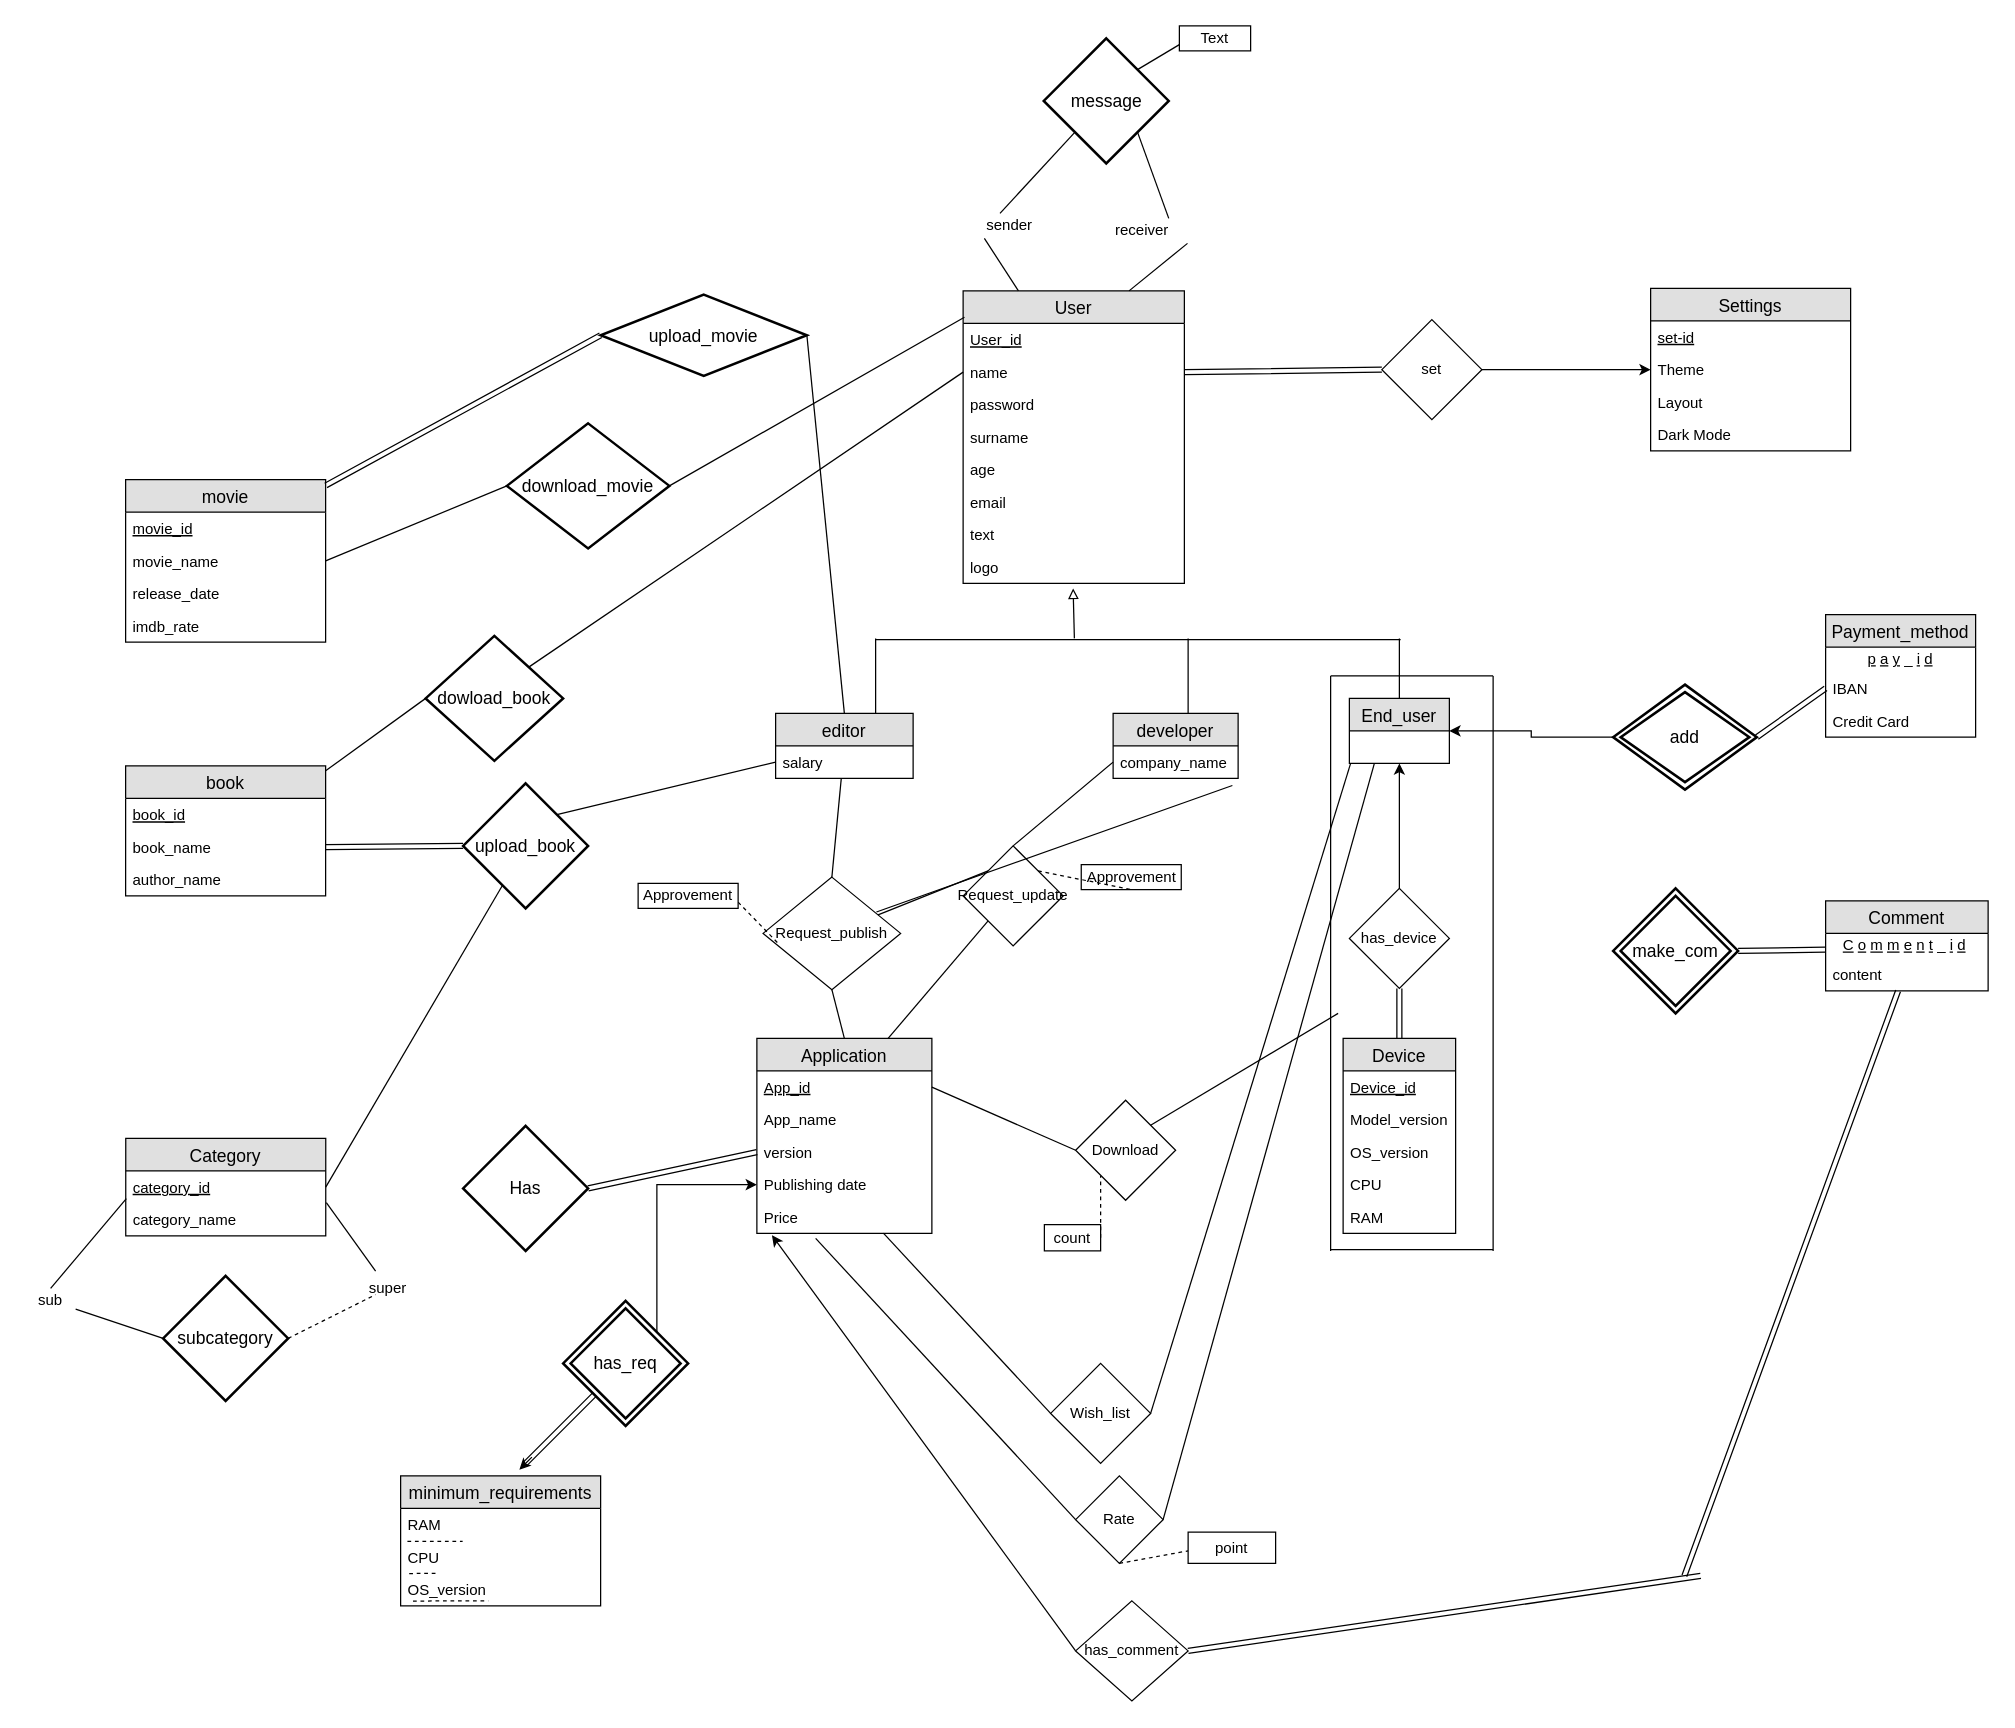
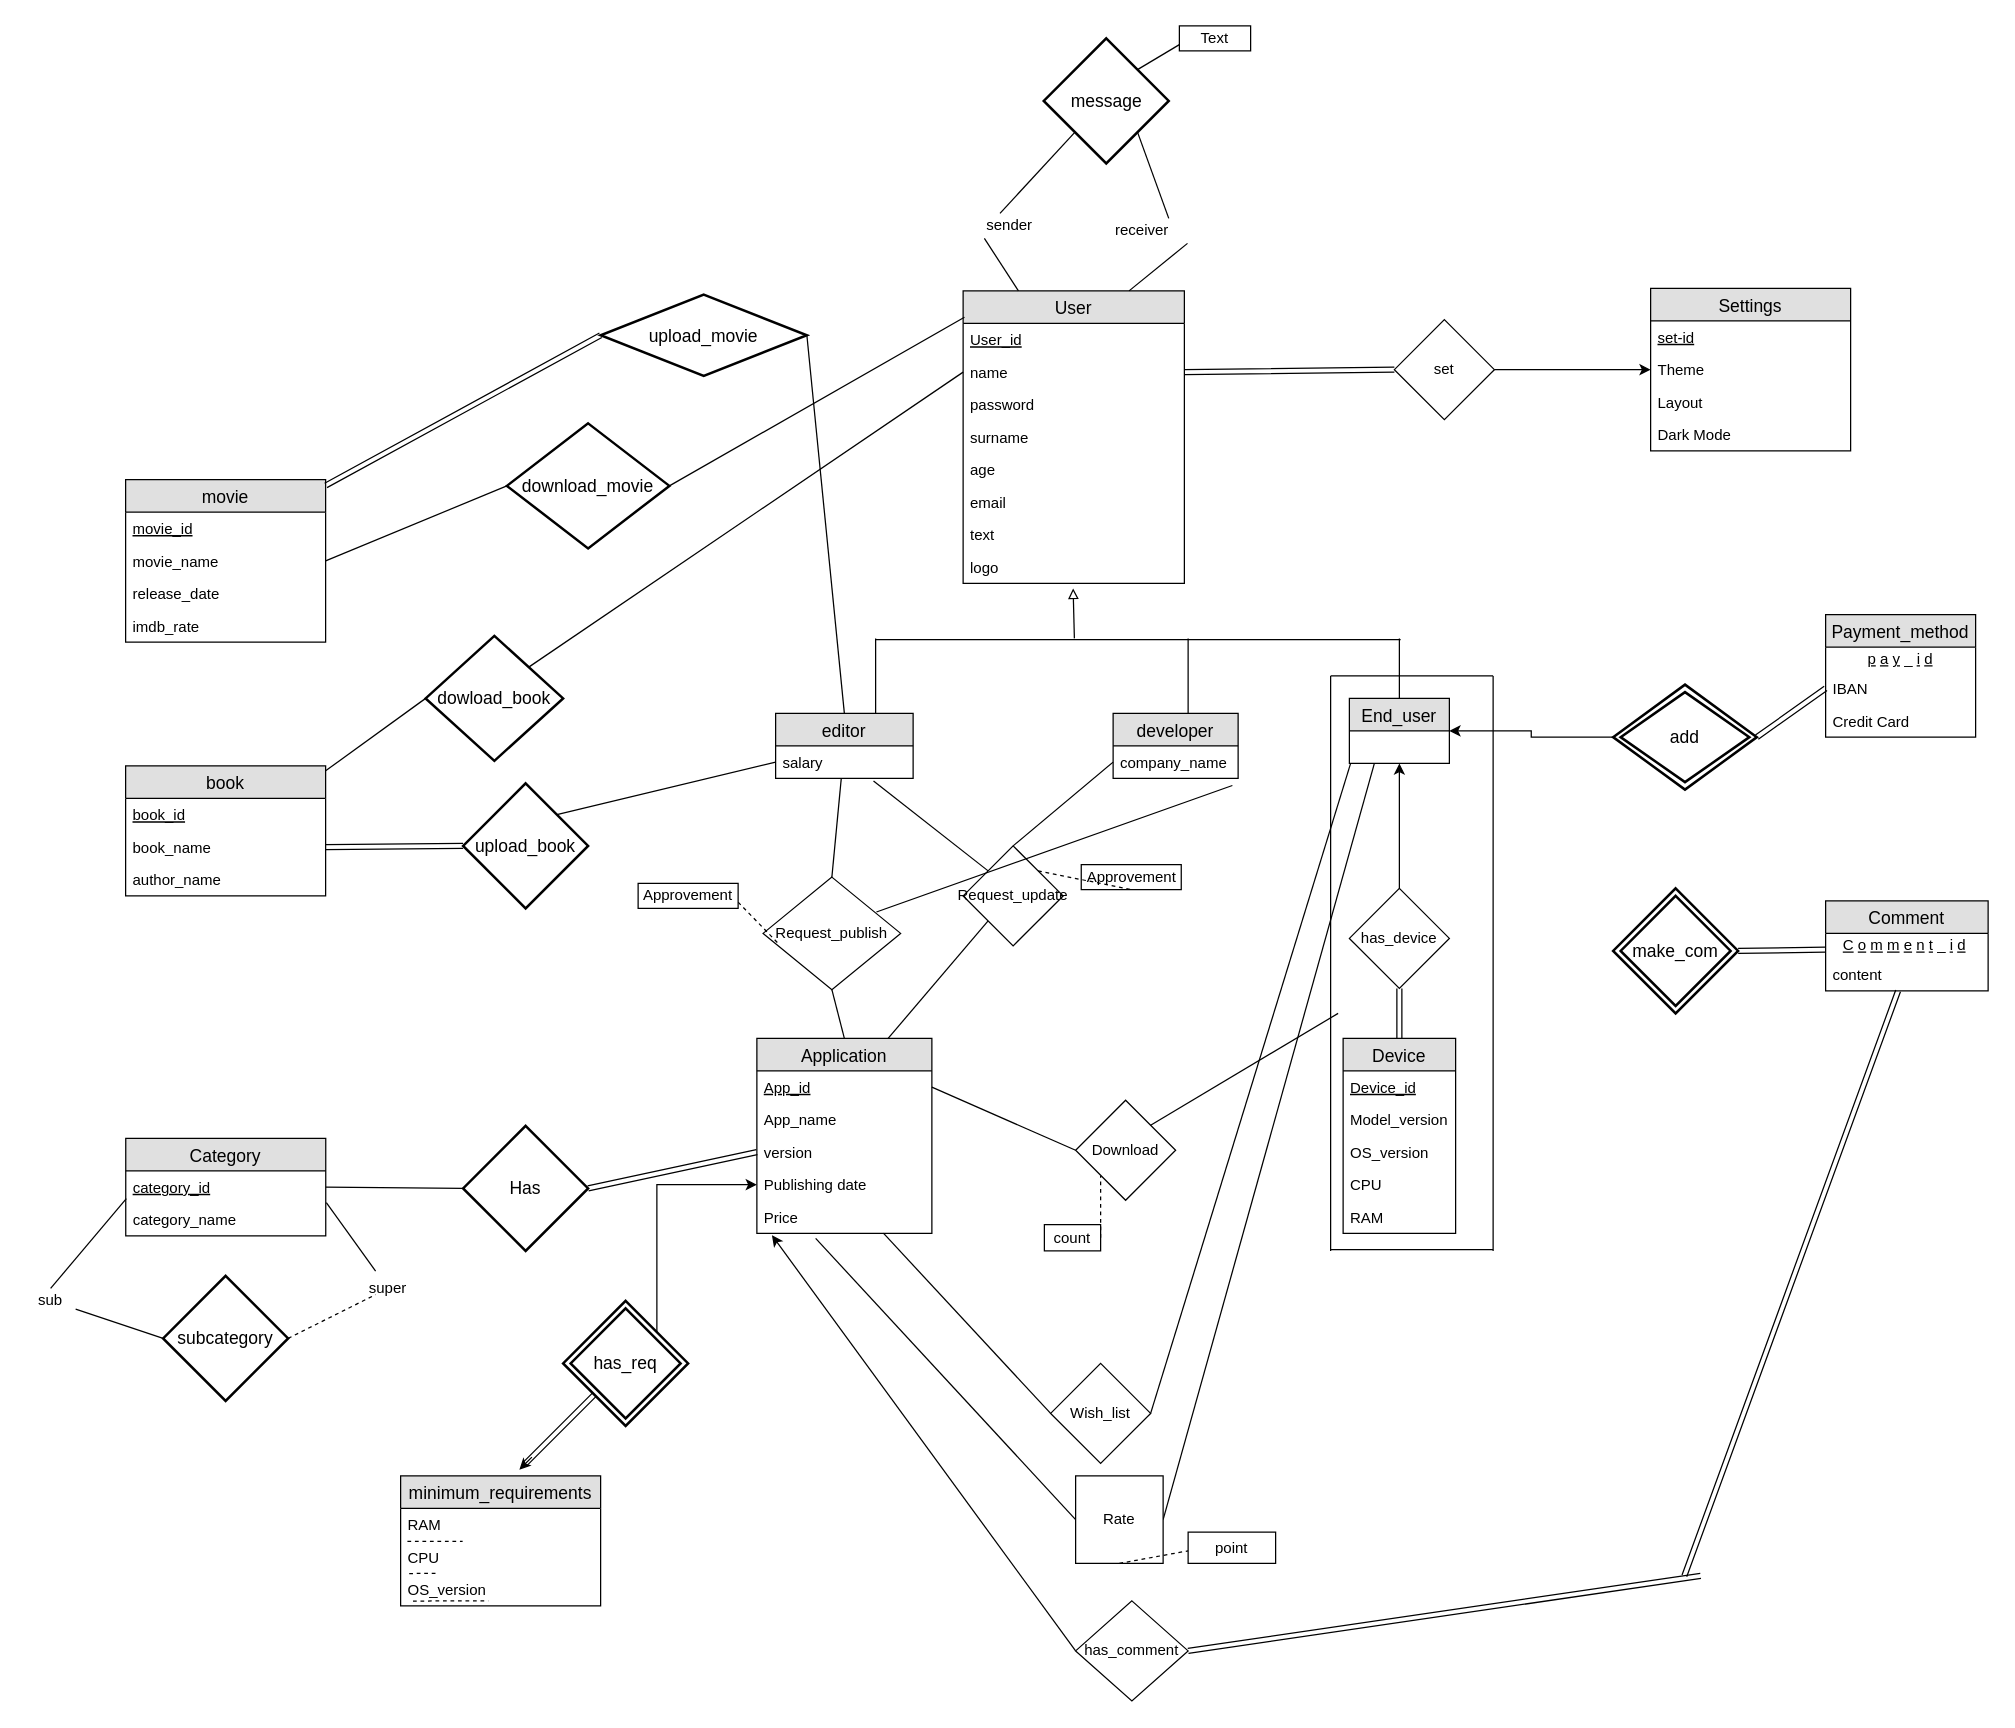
node "set": moved (1432, 369) -> (1444, 369)
edge "Request_update" -- "Request_publish": now "Request_update" -- "salary"
edge "upload_book" -- "category_id": now "Has" -- "category_id"
node "Rate": shape diamond -> rectangle
